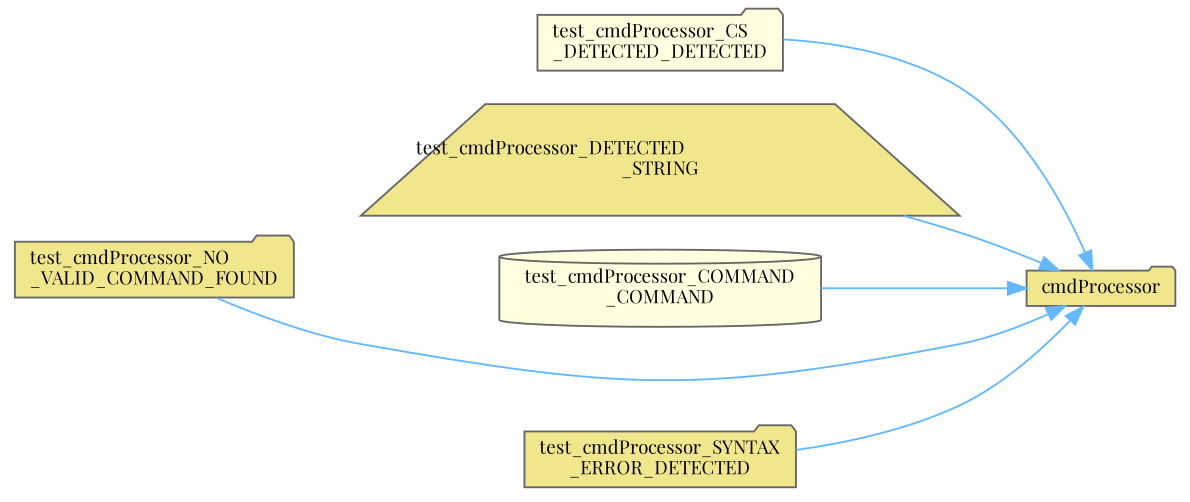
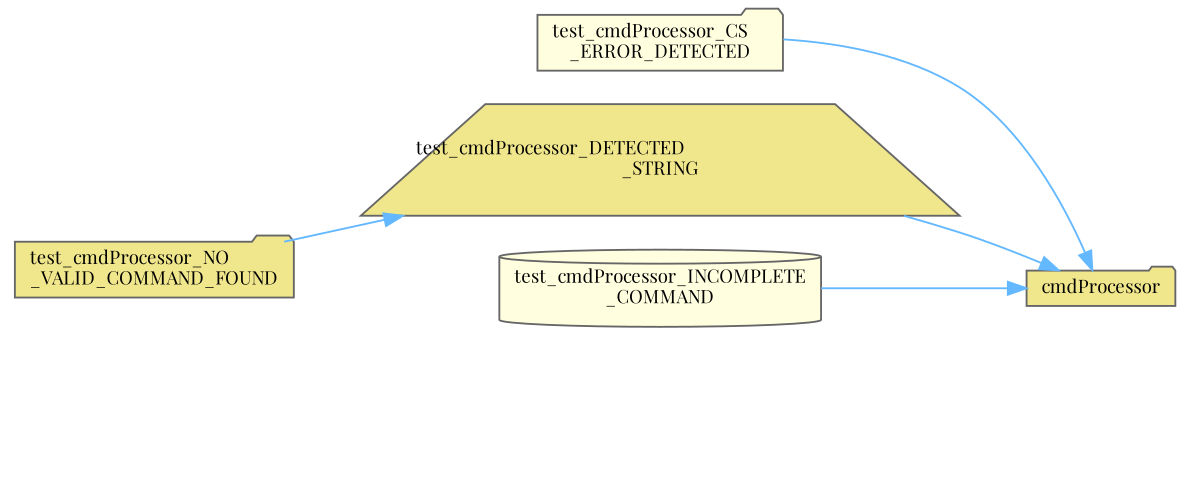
node "test_cmdProcessor_CS _DETECTED_DETECTED": label "test_cmdProcessor_CS _DETECTED_DETECTED" -> "test_cmdProcessor_CS _ERROR_DETECTED"
node "test_cmdProcessor_COMMAND _COMMAND": label "test_cmdProcessor_COMMAND _COMMAND" -> "test_cmdProcessor_INCOMPLETE _COMMAND"
edge "test_cmdProcessor_NO _VALID_COMMAND_FOUND" -> "cmdProcessor": now "test_cmdProcessor_NO _VALID_COMMAND_FOUND" -> "test_cmdProcessor_DETECTED _STRING"
node "test_cmdProcessor_SYNTAX _ERROR_DETECTED": removed
